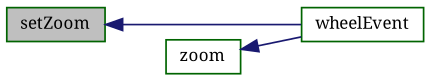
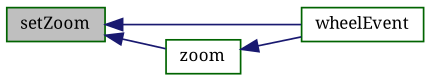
edge "zoom" -> "setZoom": added
